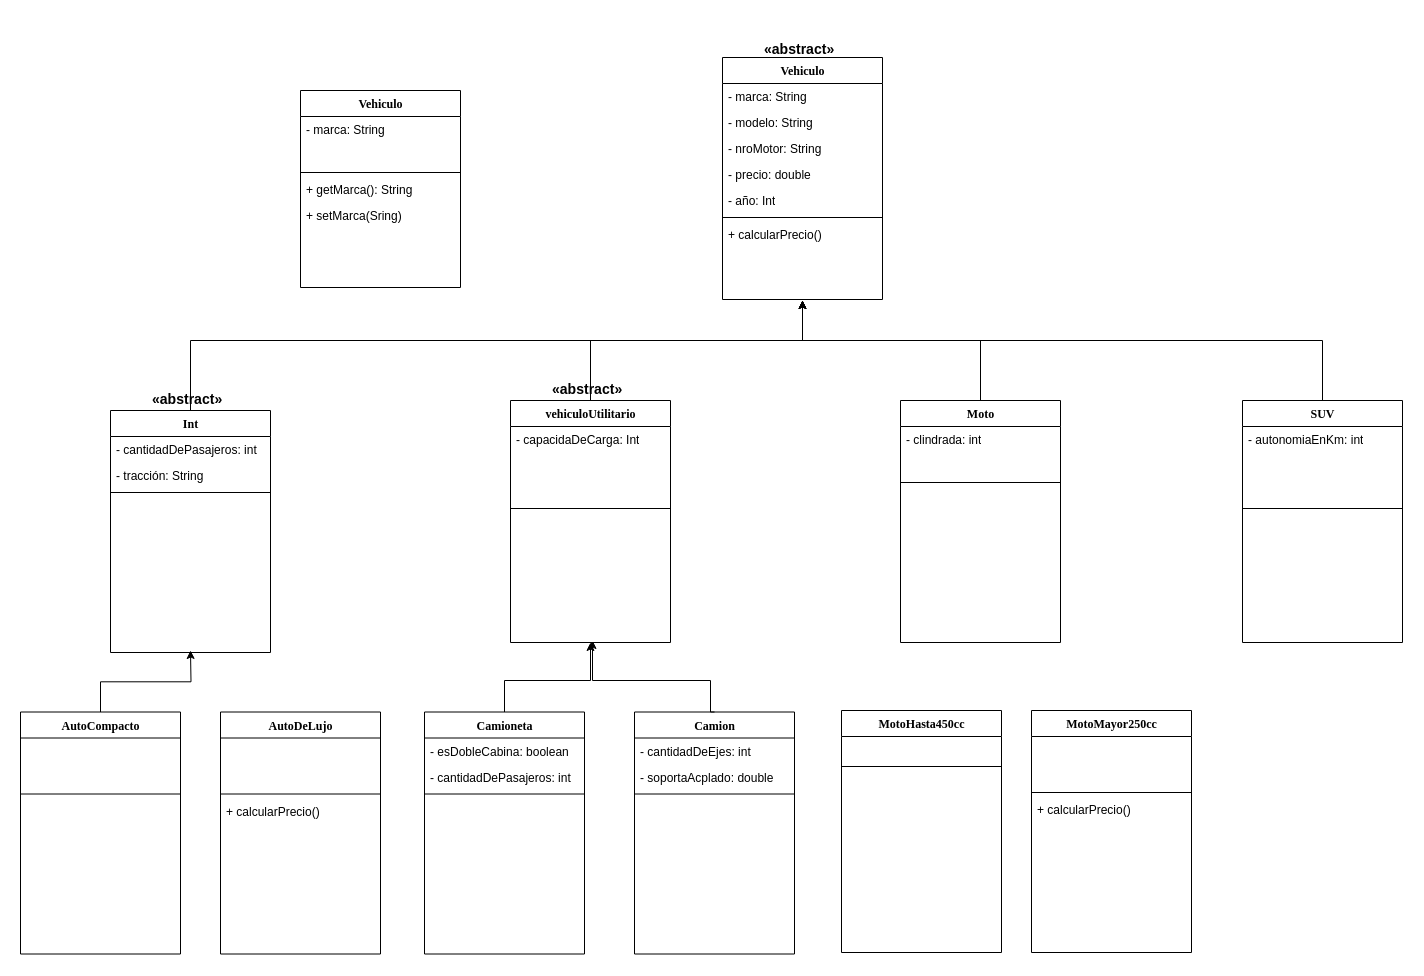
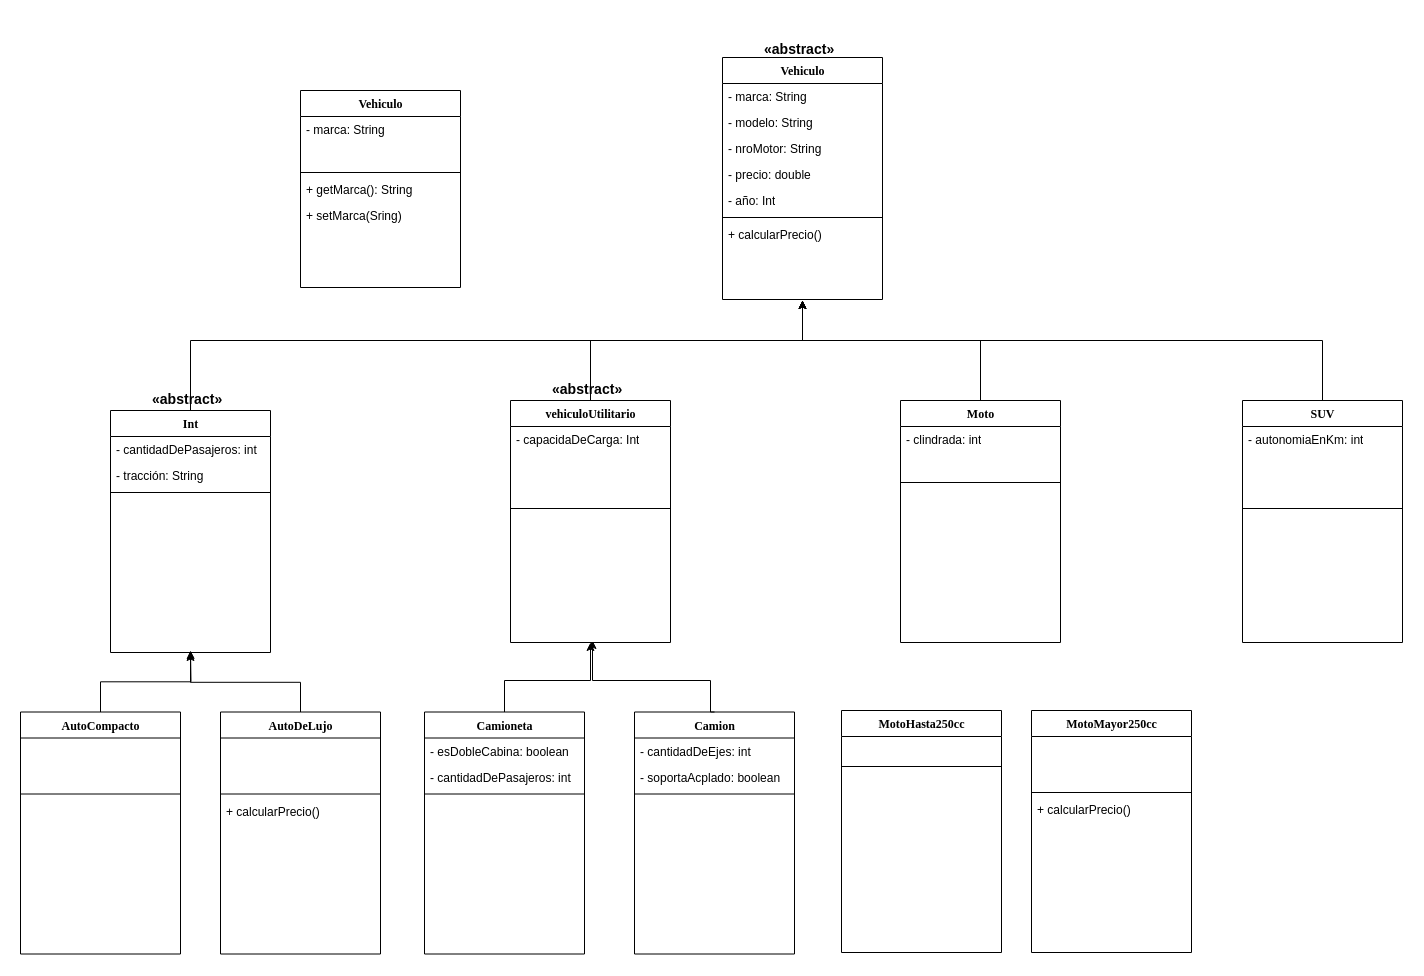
edge "AutoDeLujo" -> "Int": added
node "MotoHasta450cc": label "MotoHasta450cc" -> "MotoHasta250cc"
node "- soportaAcplado: double": label "- soportaAcplado: double" -> "- soportaAcplado: boolean"
